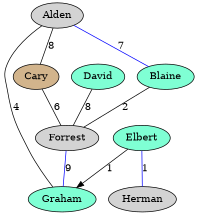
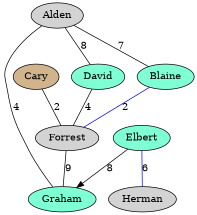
edge "Alden" -- "Cary": now "Alden" -- "David"
edge "Alden" -- "Blaine": color blue -> black
edge "Cary" -- "Forrest": label "6" -> "2"
edge "David" -- "Forrest": label "8" -> "4"
edge "Blaine" -- "Forrest": color black -> blue
edge "Forrest" -- "Graham": color blue -> black
edge "Elbert" -> "Graham": label "1" -> "8"
edge "Elbert" -- "Herman": label "1" -> "6"
